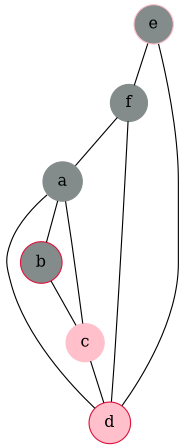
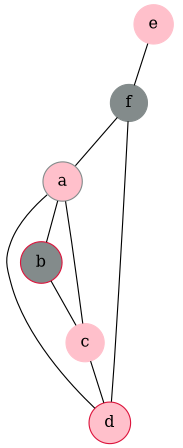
node "e": fillcolor azure4 -> pink
node "a": fillcolor azure4 -> pink
edge "e" -- "d": removed
